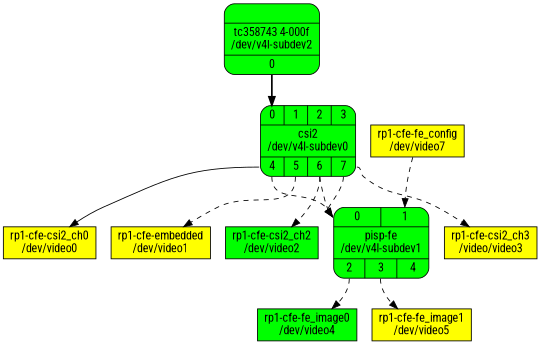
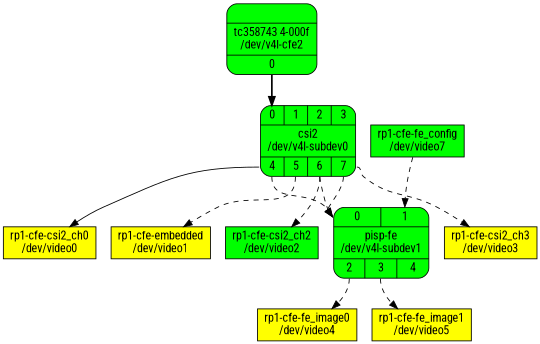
node "tc358743 4-000f": text "/dev/v4l-subdev2" -> "/dev/v4l-cfe2"
node "rp1-cfe-fe_config /dev/video7": fillcolor yellow -> green
node "rp1-cfe-csi2_ch3 /video/video3": label "rp1-cfe-csi2_ch3 /video/video3" -> "rp1-cfe-csi2_ch3 /dev/video3"
node "rp1-cfe-fe_image0 /dev/video4": fillcolor green -> yellow
